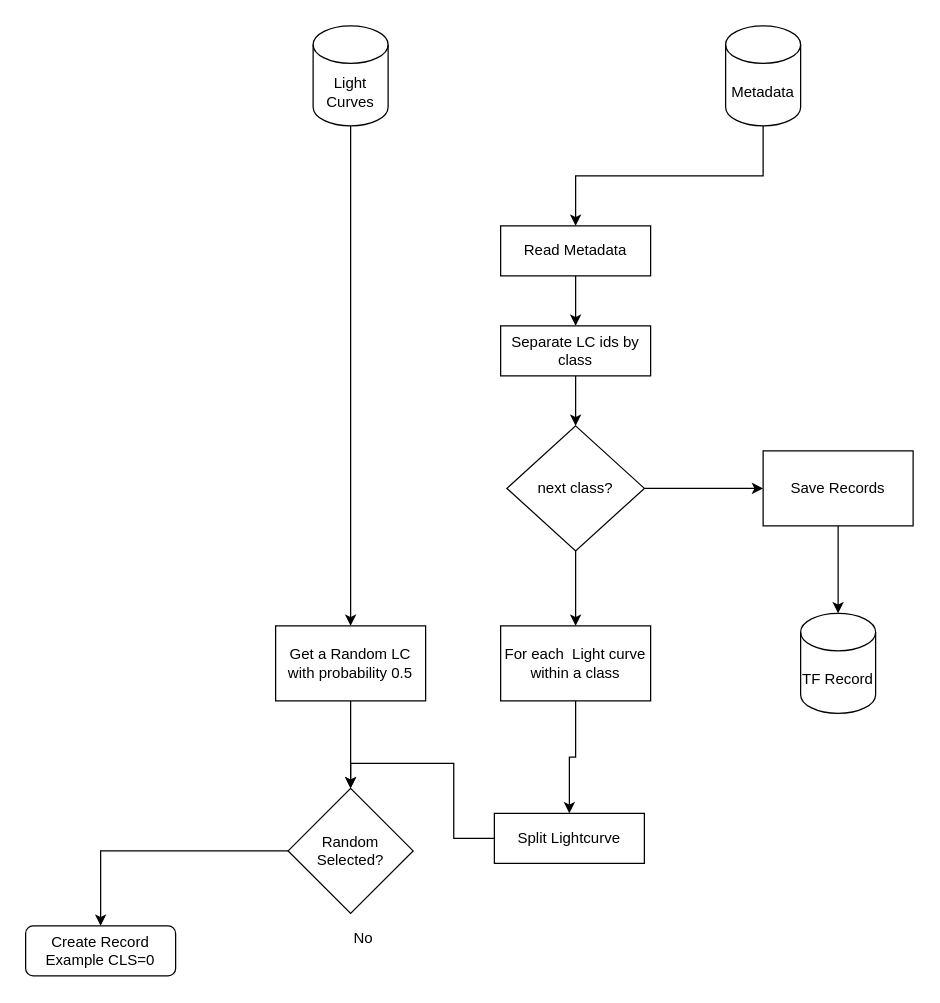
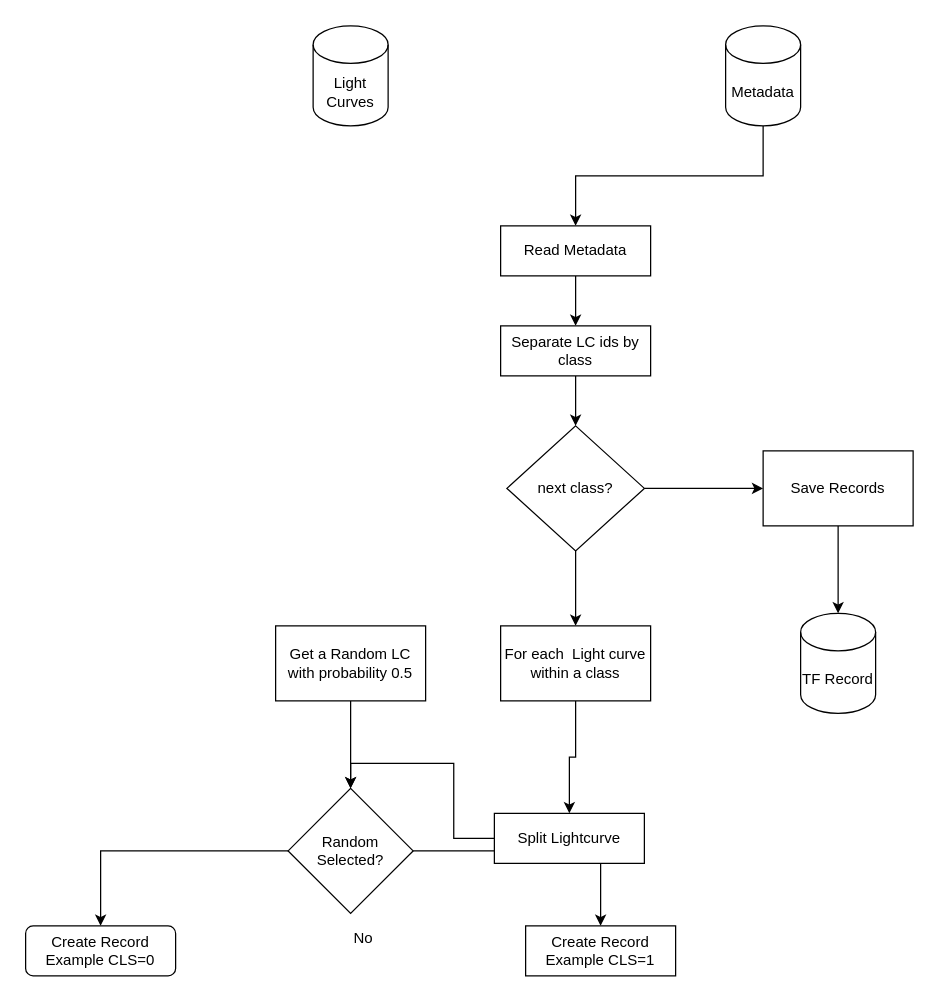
edge "Light Curves" -> "Get a Random LC with probability 0.5": removed
edge "Random Selected?" -> "Create Record Example CLS=1": added
node "Create Record Example CLS=1": added
